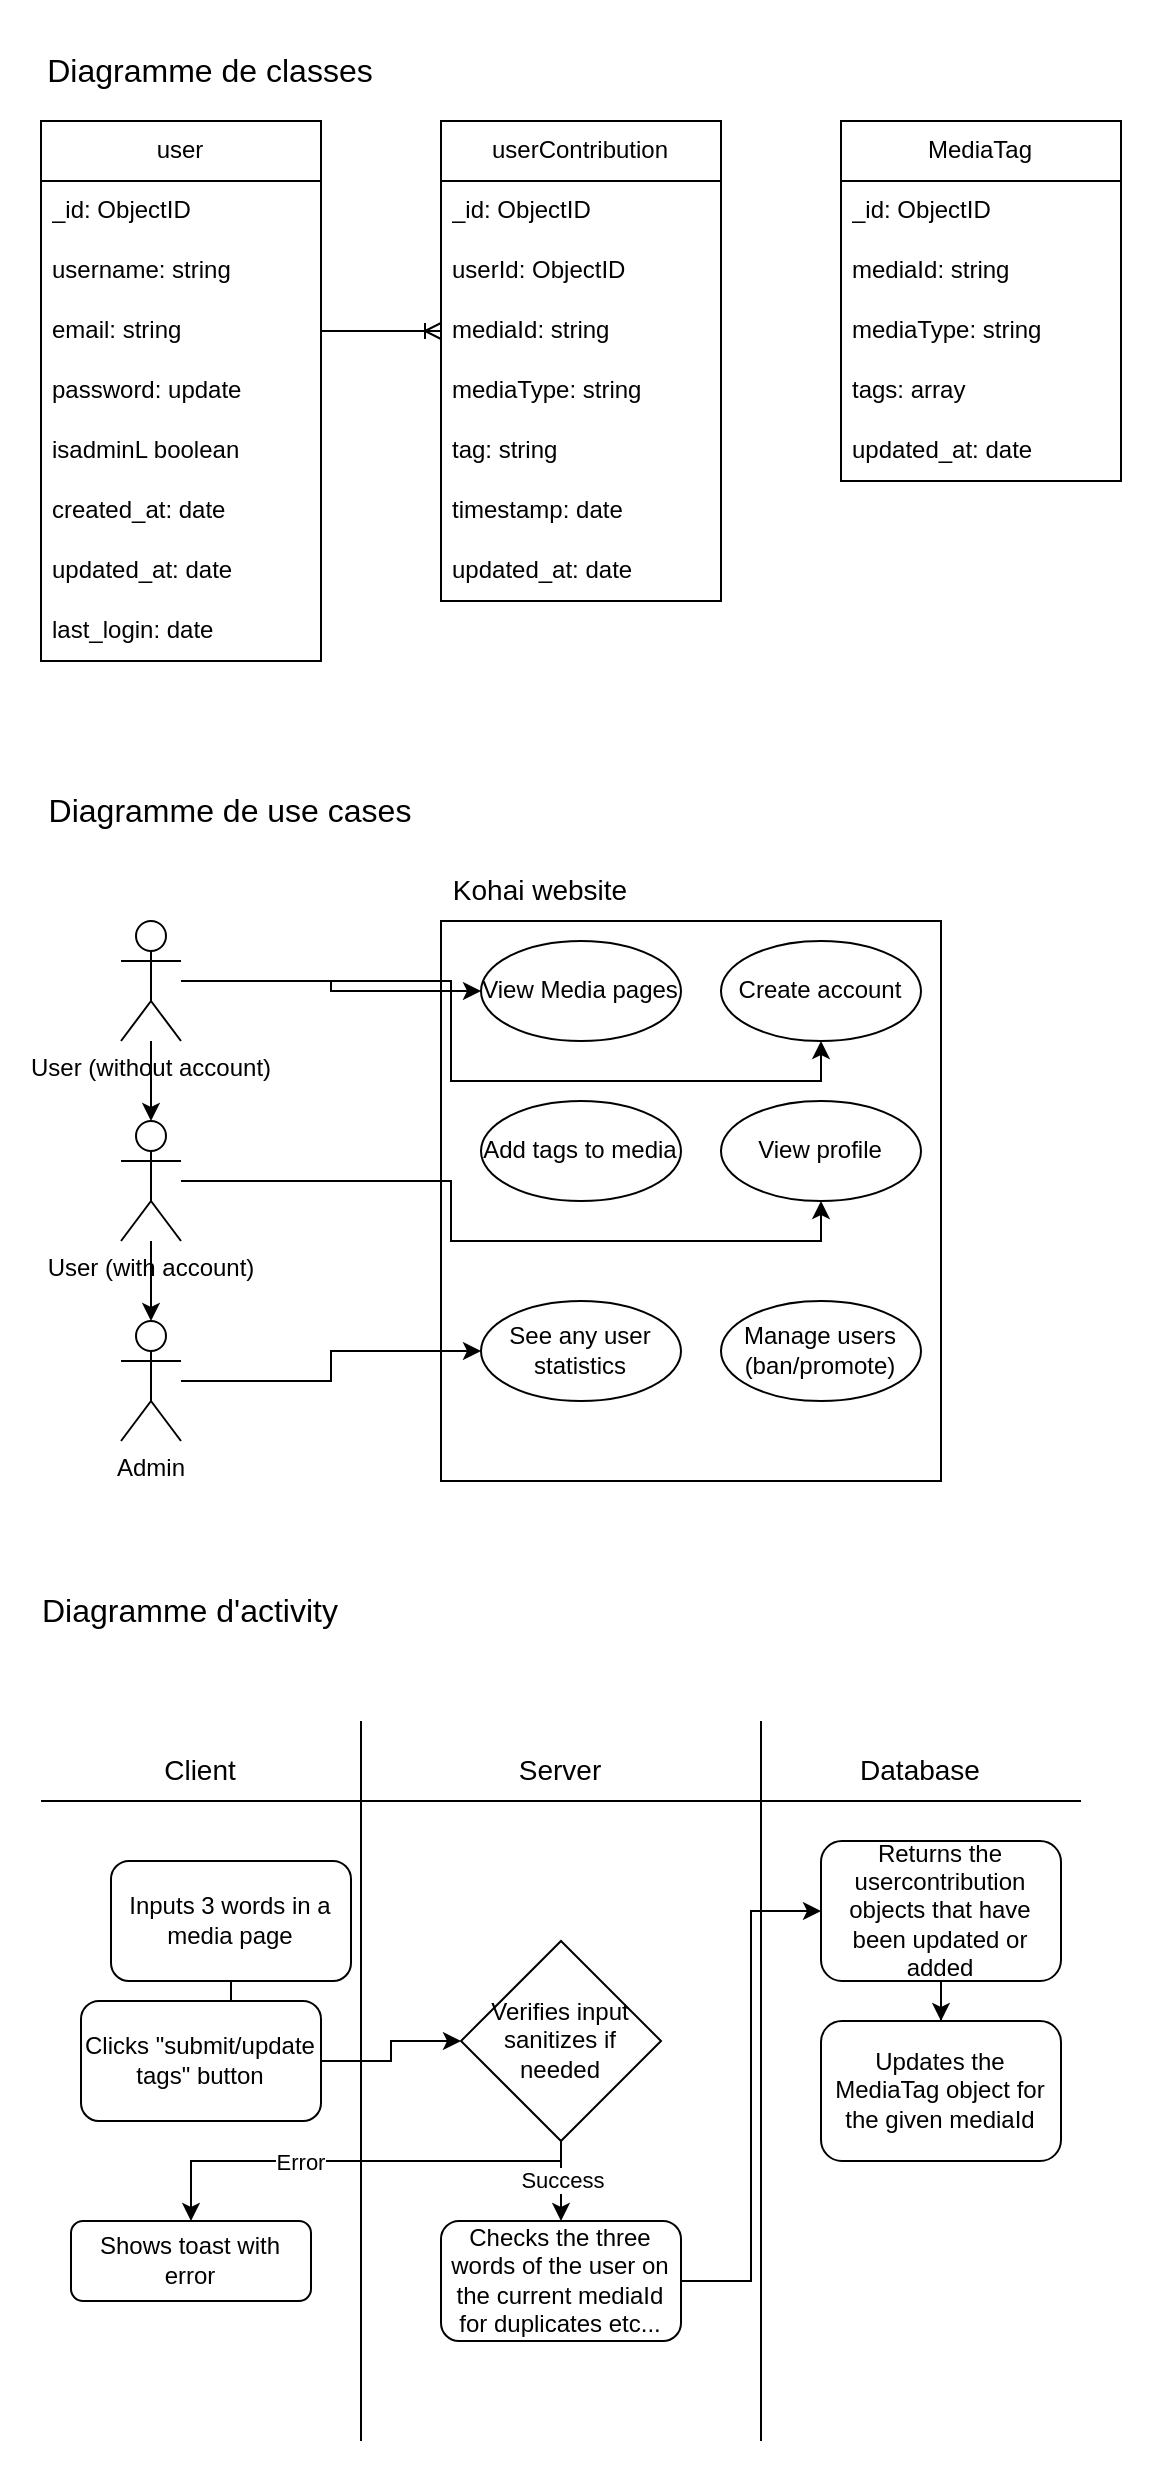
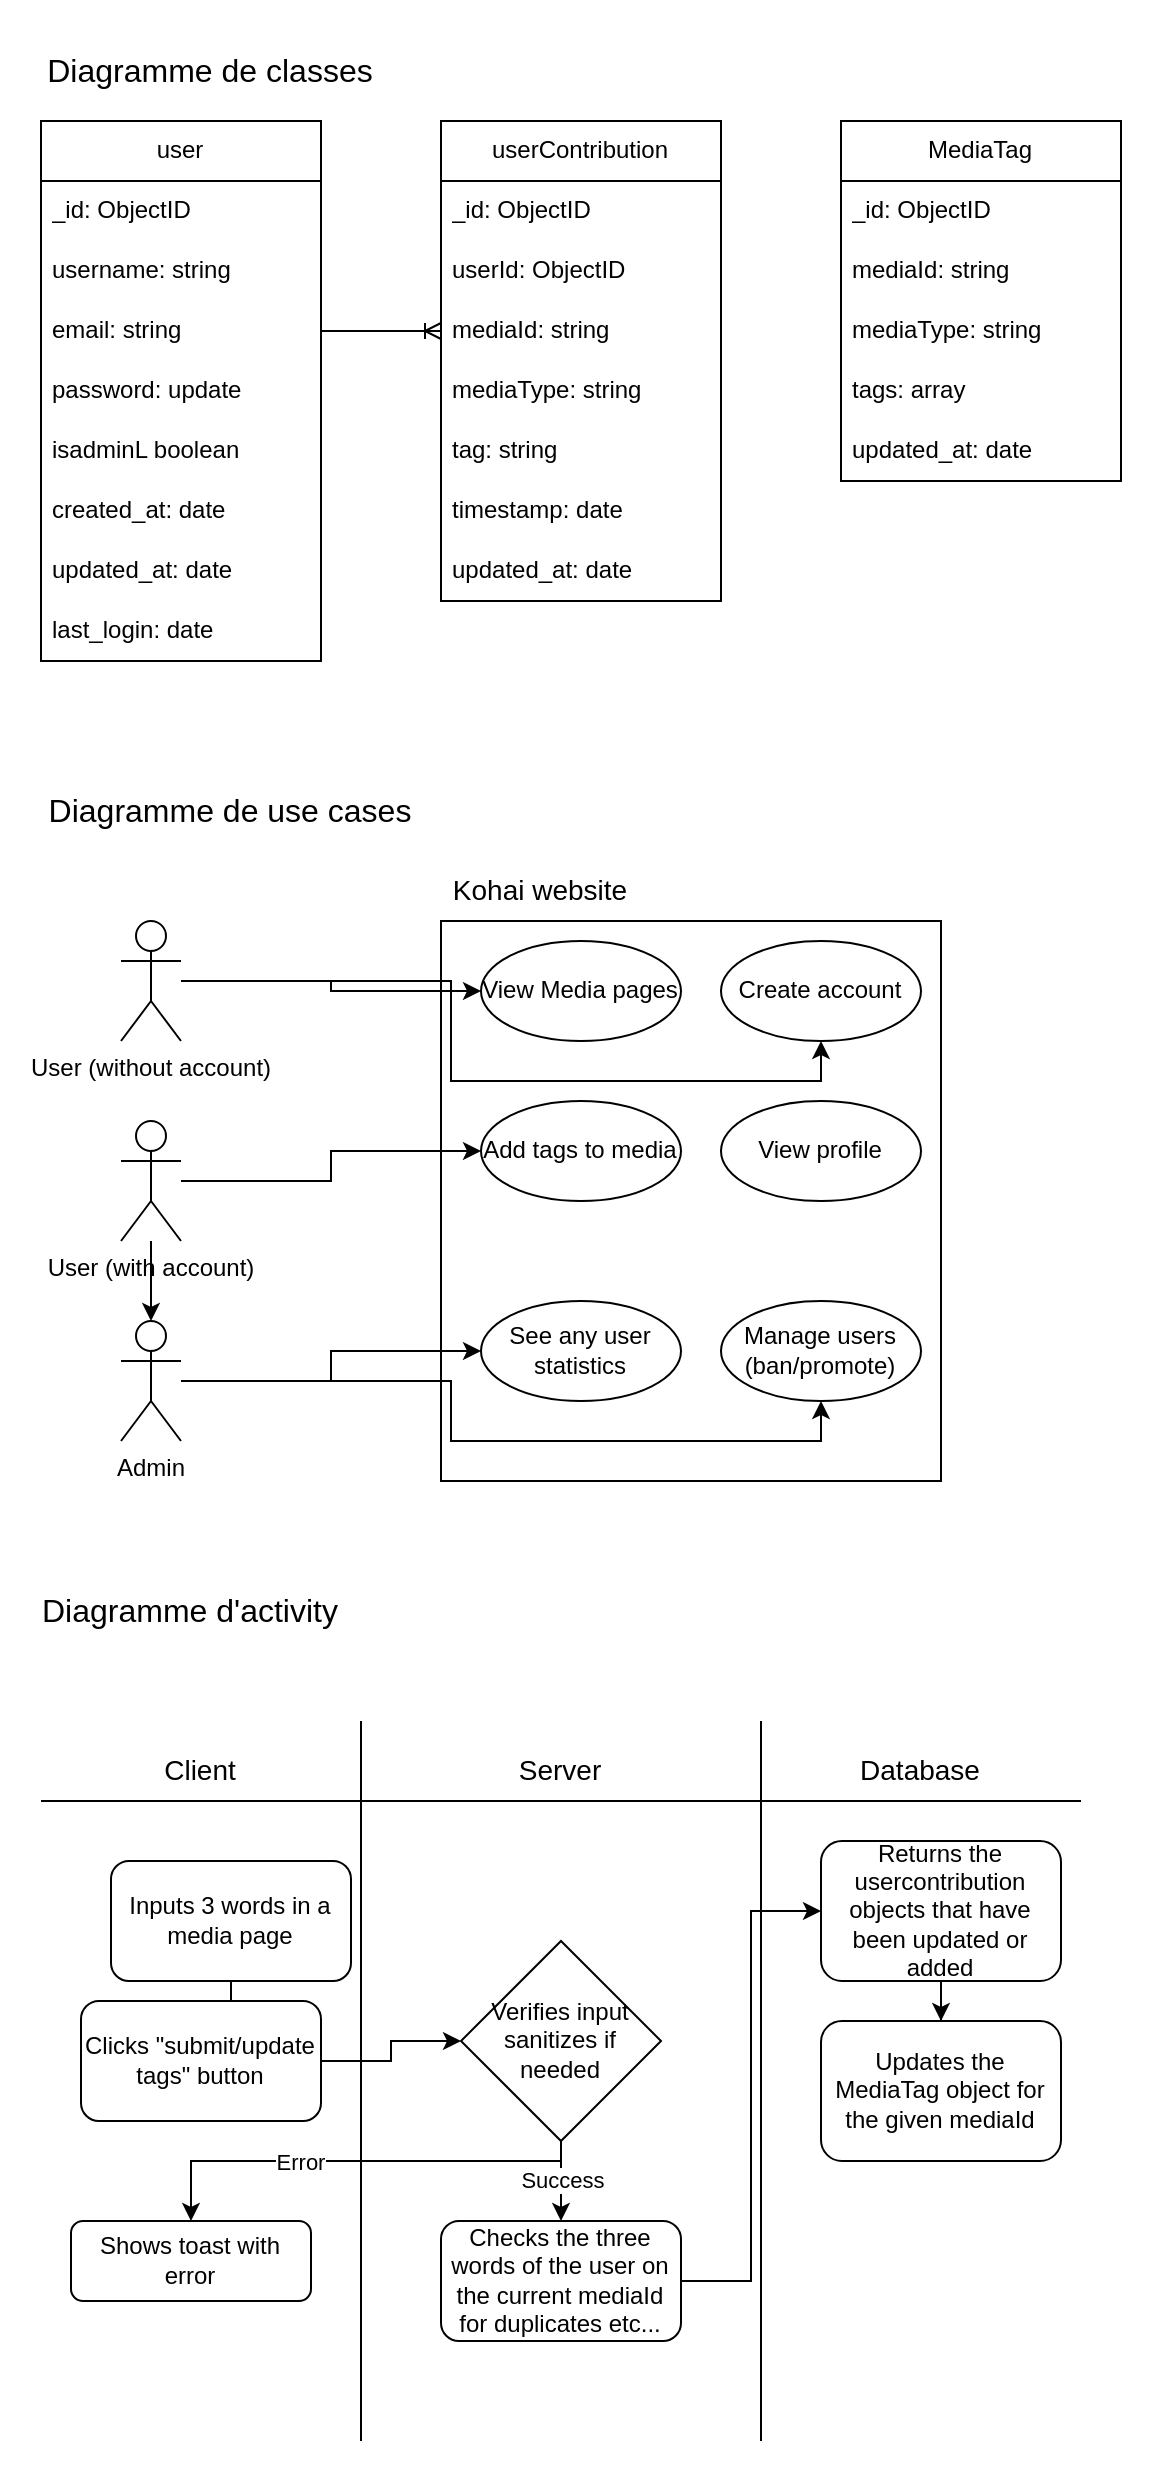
edge "User (without account)" -> "User (with account)": removed
edge "User (with account)" -> "Add tags to media": added
edge "User (with account)" -> "View profile": removed
edge "Admin" -> "Manage users (ban/promote)": added
